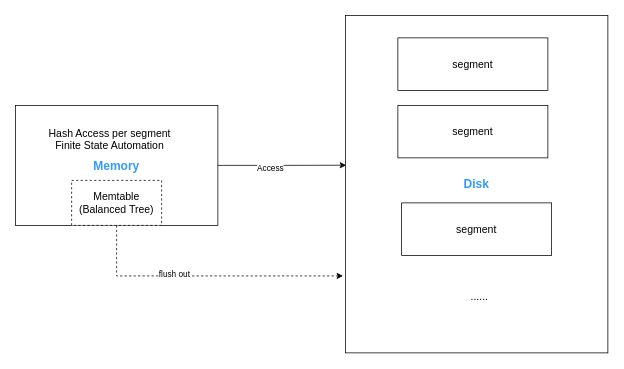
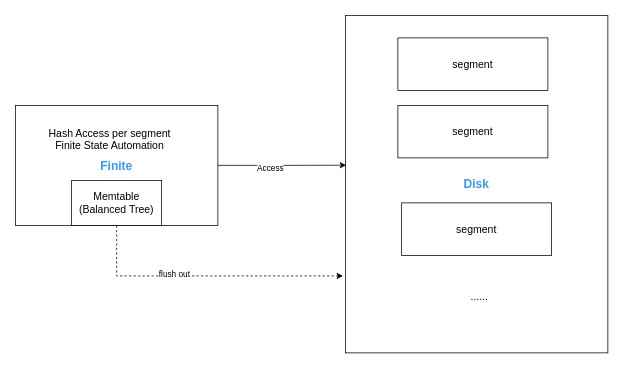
node "Memory": label "Memory" -> "Finite"
node "Memtable (Balanced Tree)": style dashed -> solid
